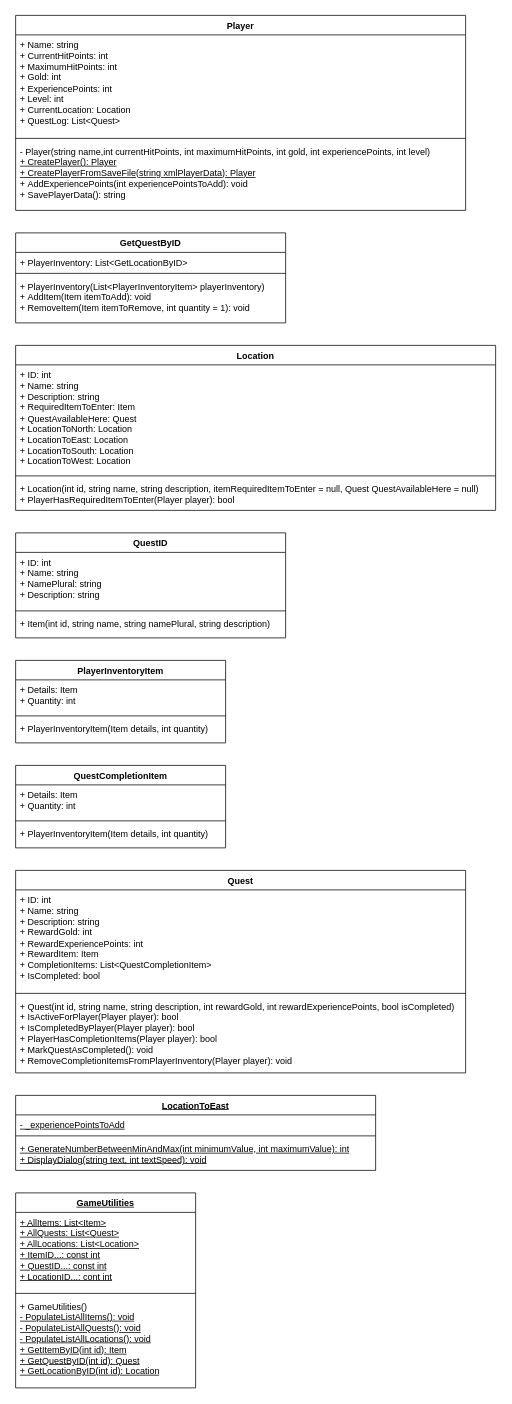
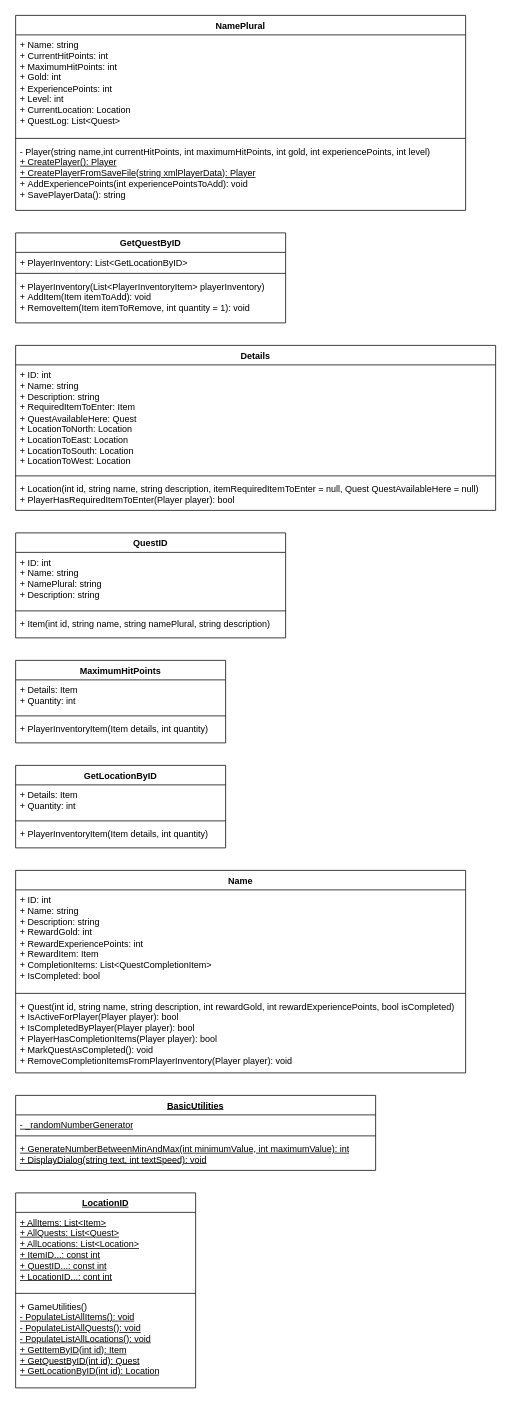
node "Player": label "Player" -> "NamePlural"
node "Location": label "Location" -> "Details"
node "PlayerInventoryItem": label "PlayerInventoryItem" -> "MaximumHitPoints"
node "QuestCompletionItem": label "QuestCompletionItem" -> "GetLocationByID"
node "Quest": label "Quest" -> "Name"
node "LocationToEast": label "LocationToEast" -> "BasicUtilities"
node "- _experiencePointsToAdd": label "- _experiencePointsToAdd" -> "- _randomNumberGenerator"
node "GameUtilities": label "GameUtilities" -> "LocationID"
